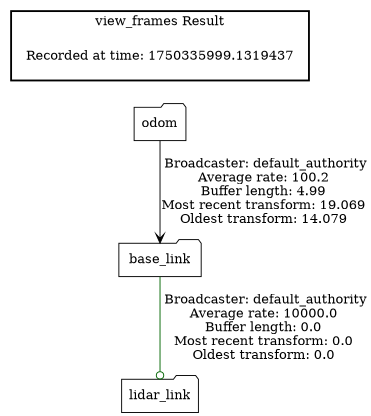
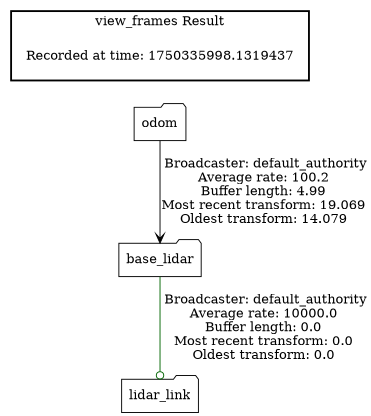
node "Recorded at time: 1750335999.1319437": label "Recorded at time: 1750335999.1319437" -> "Recorded at time: 1750335998.1319437"
node "base_link": label "base_link" -> "base_lidar"
